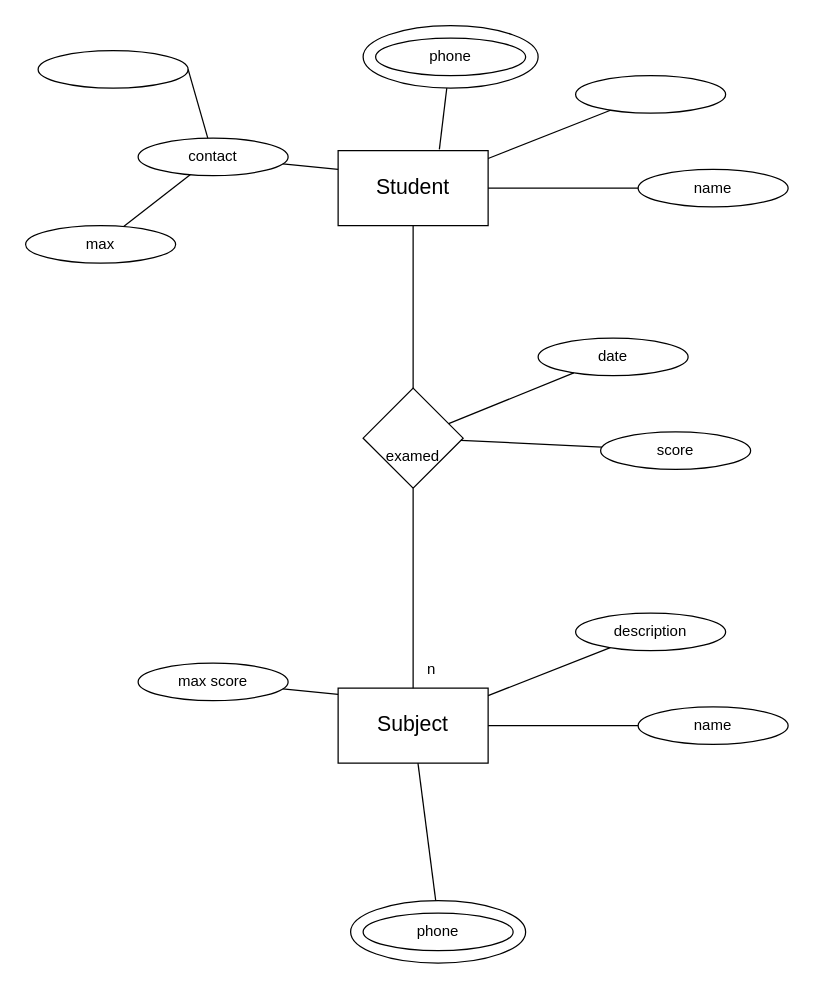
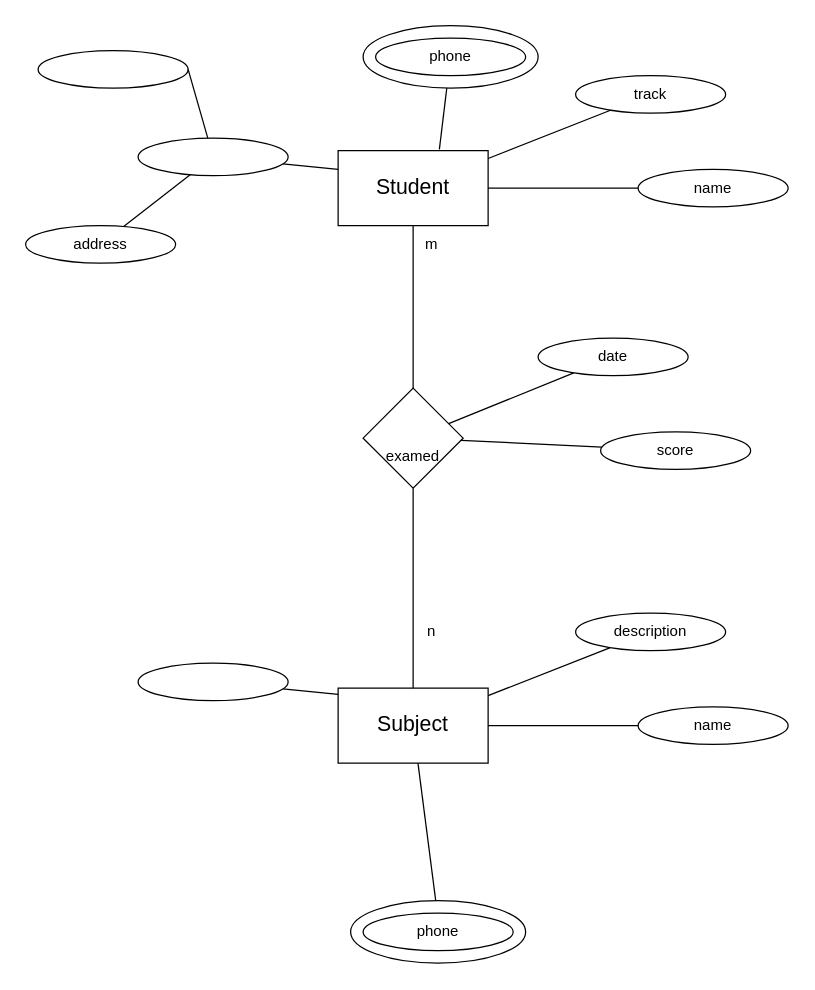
node "track": added
node "contact": removed
node "max": label "max" -> "address"
node "m": added
node "n": moved (432, 669) -> (432, 632)
node "max score": removed
